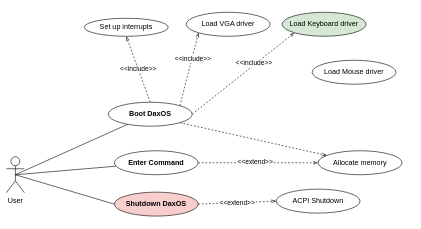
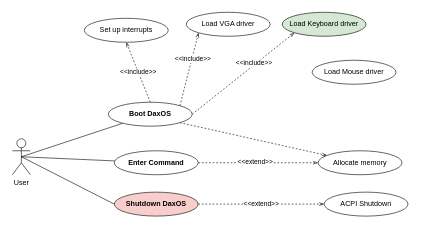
node "Set up interrupts": size 84x18 -> 84x24
node "User": moved (15, 175) -> (21, 157)
node "ACPI Shutdown": moved (318, 201) -> (366, 204)
